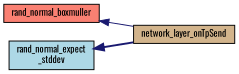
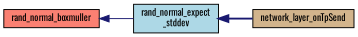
edge "network_layer_onTpSend" -> "rand_normal_boxmuller": now "rand_normal_expect _stddev" -> "rand_normal_boxmuller"
